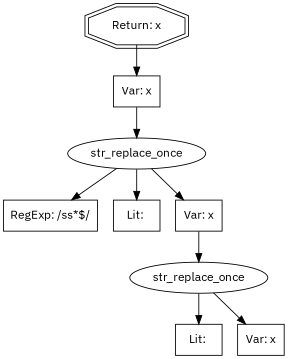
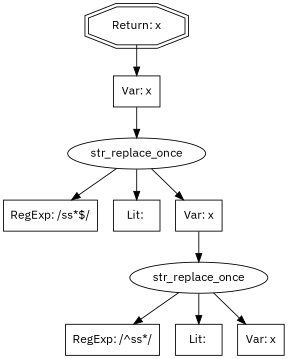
node "RegExp: /^ss*/": added
